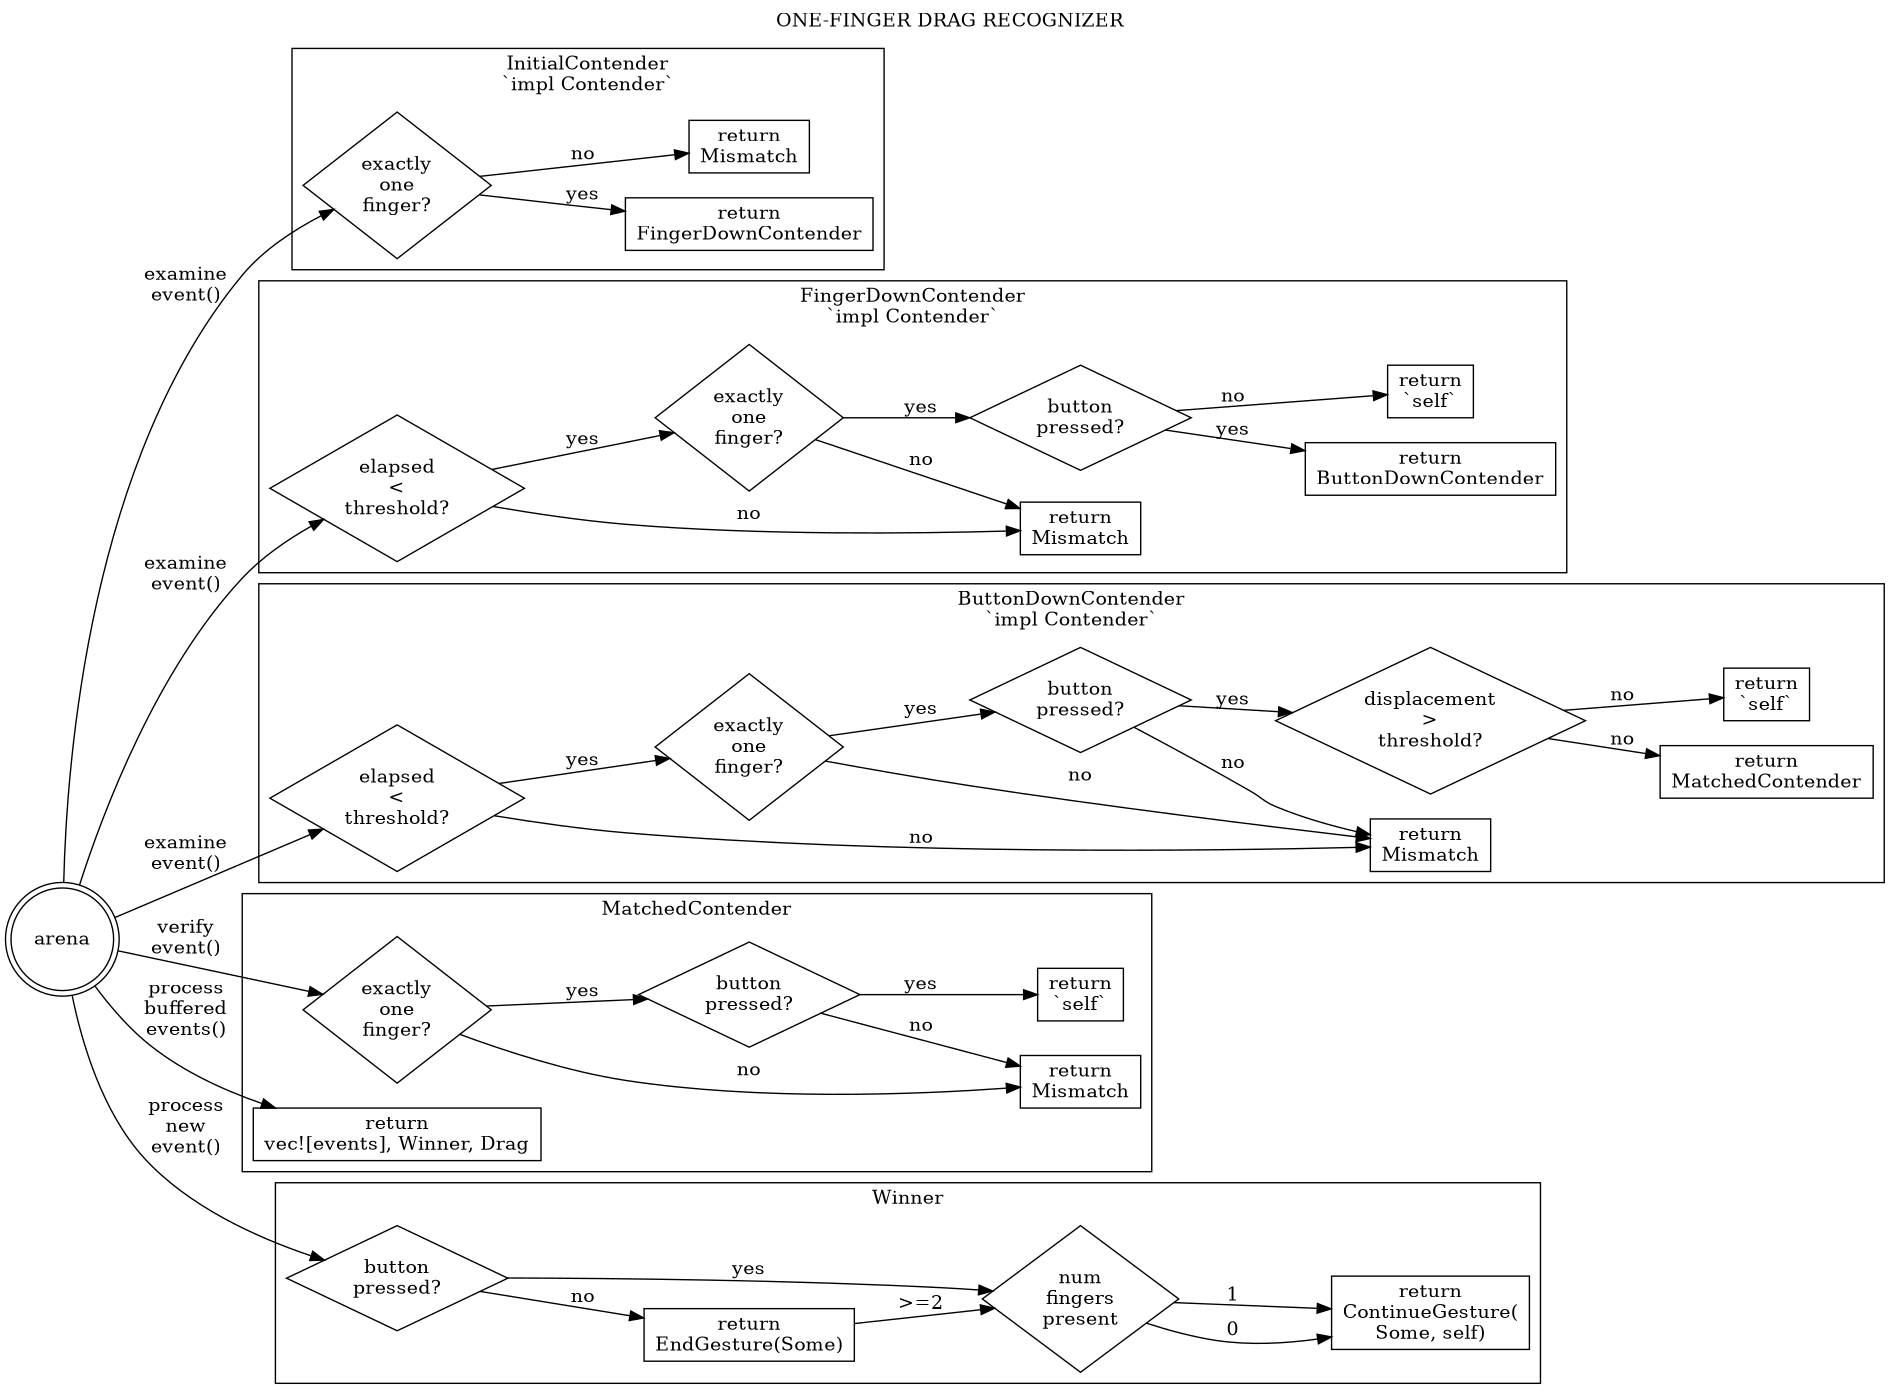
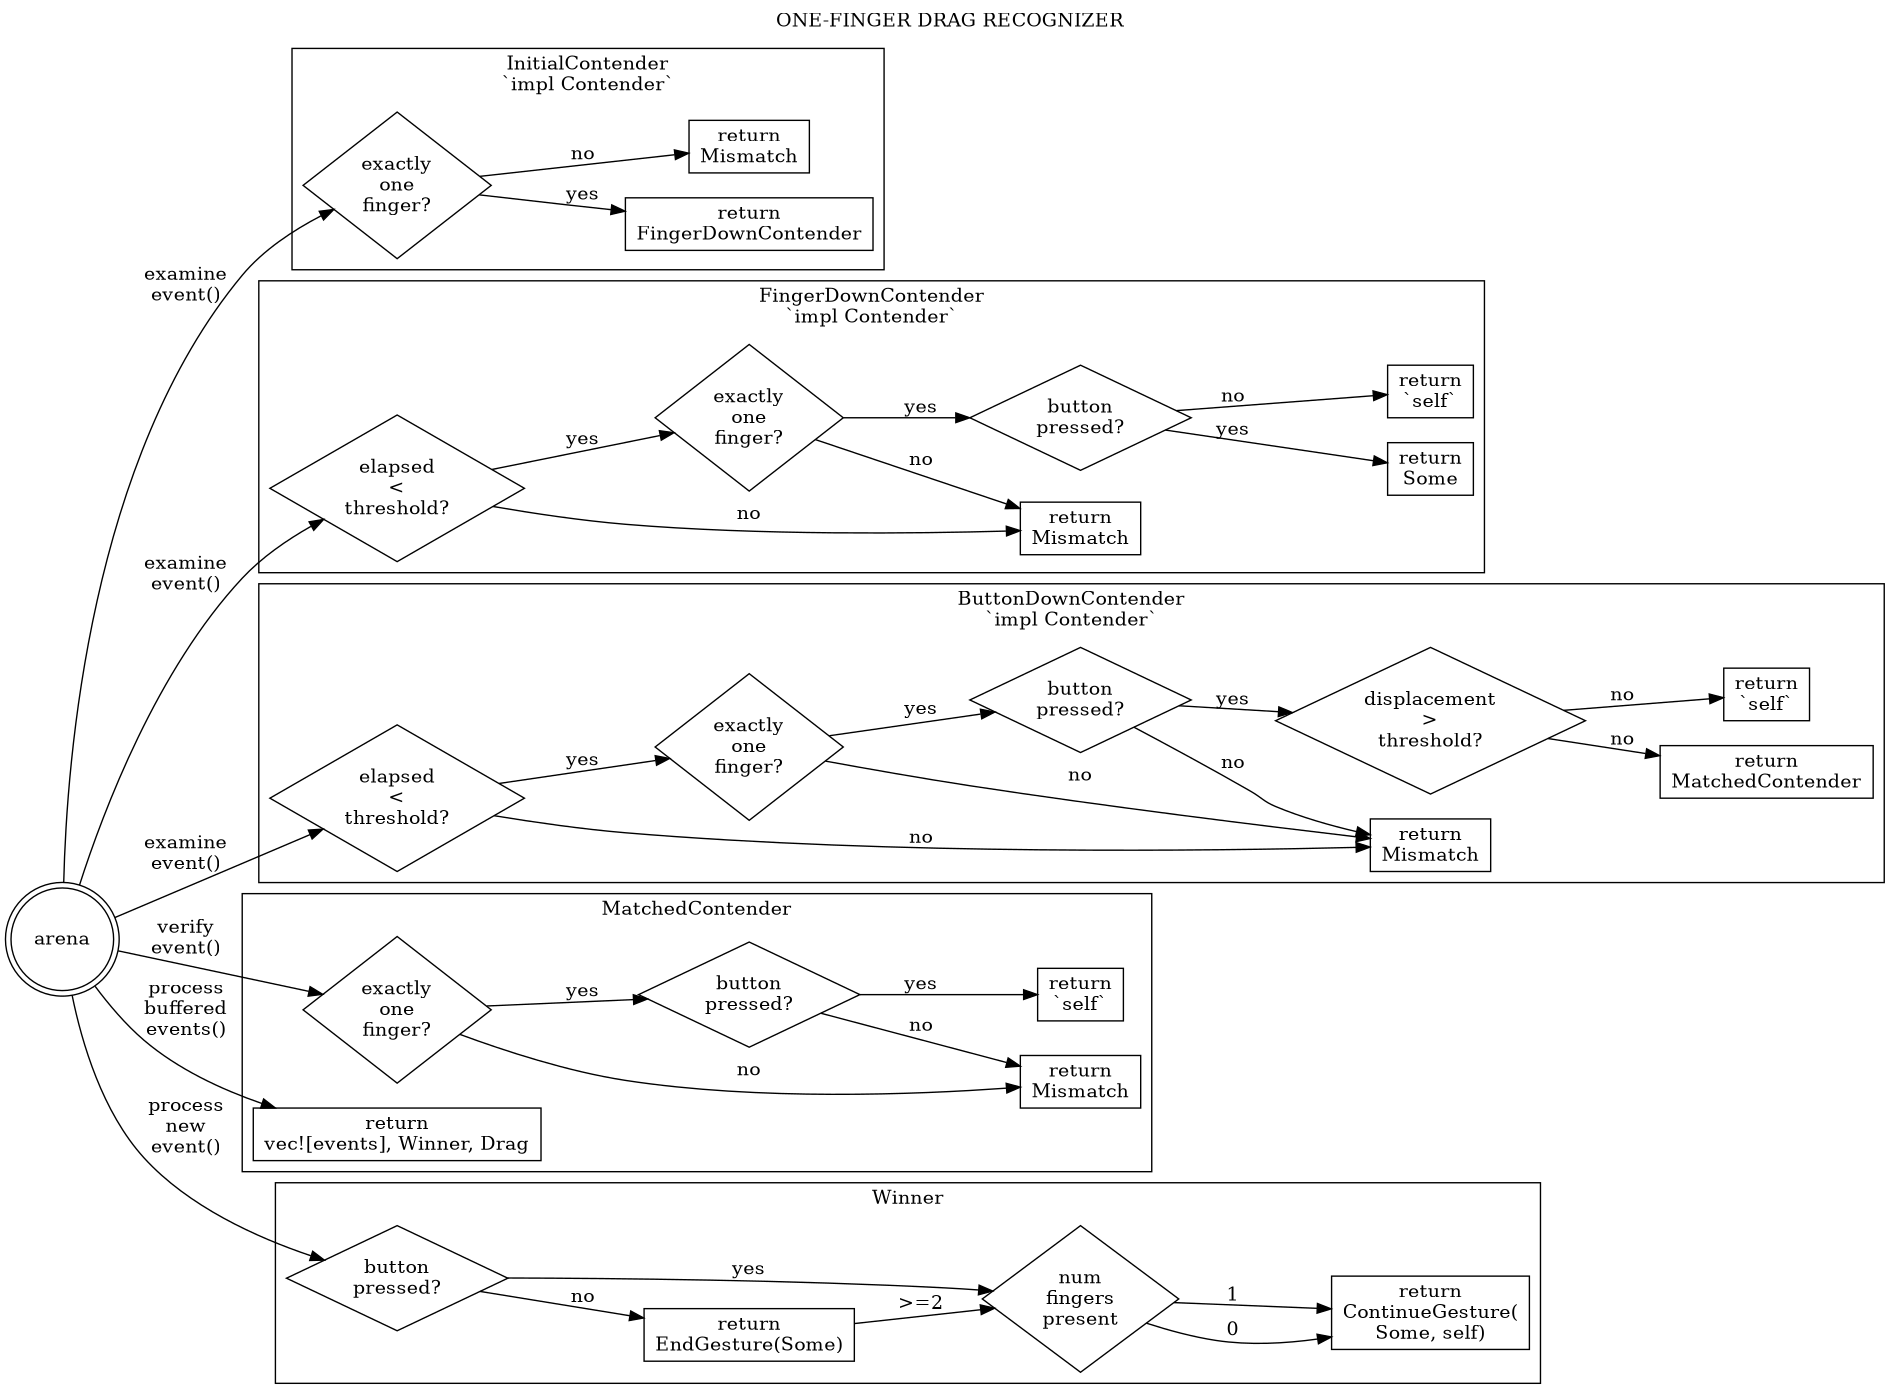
node "return ButtonDownContender": label "return ButtonDownContender" -> "return Some"
